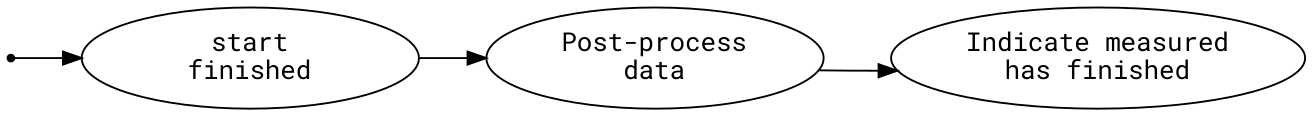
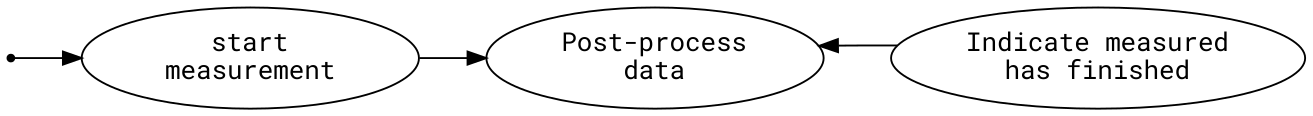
node "start finished": label "start finished" -> "start measurement"
edge "Post-process data" -> "Indicate measured has finished": reversed
